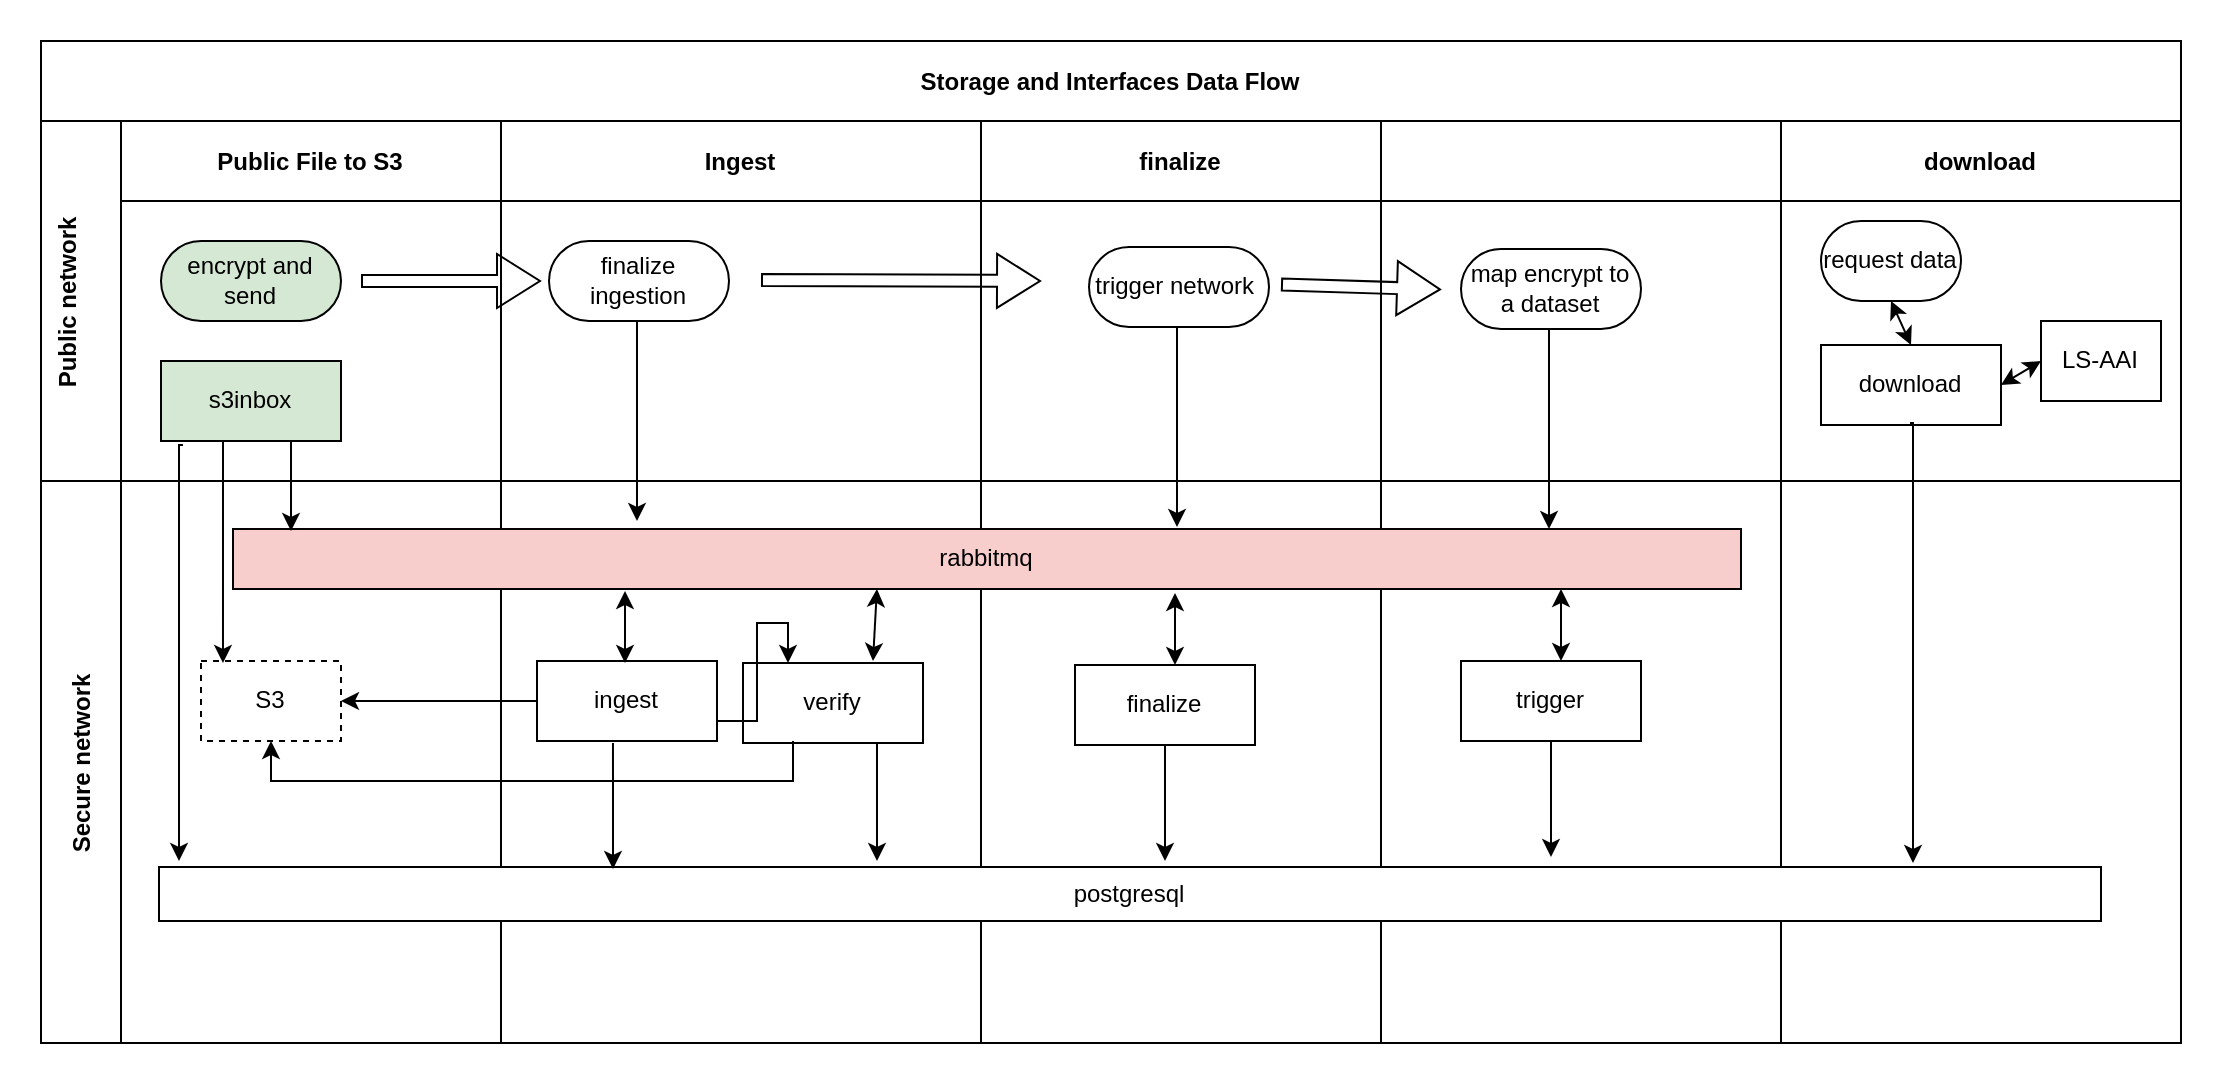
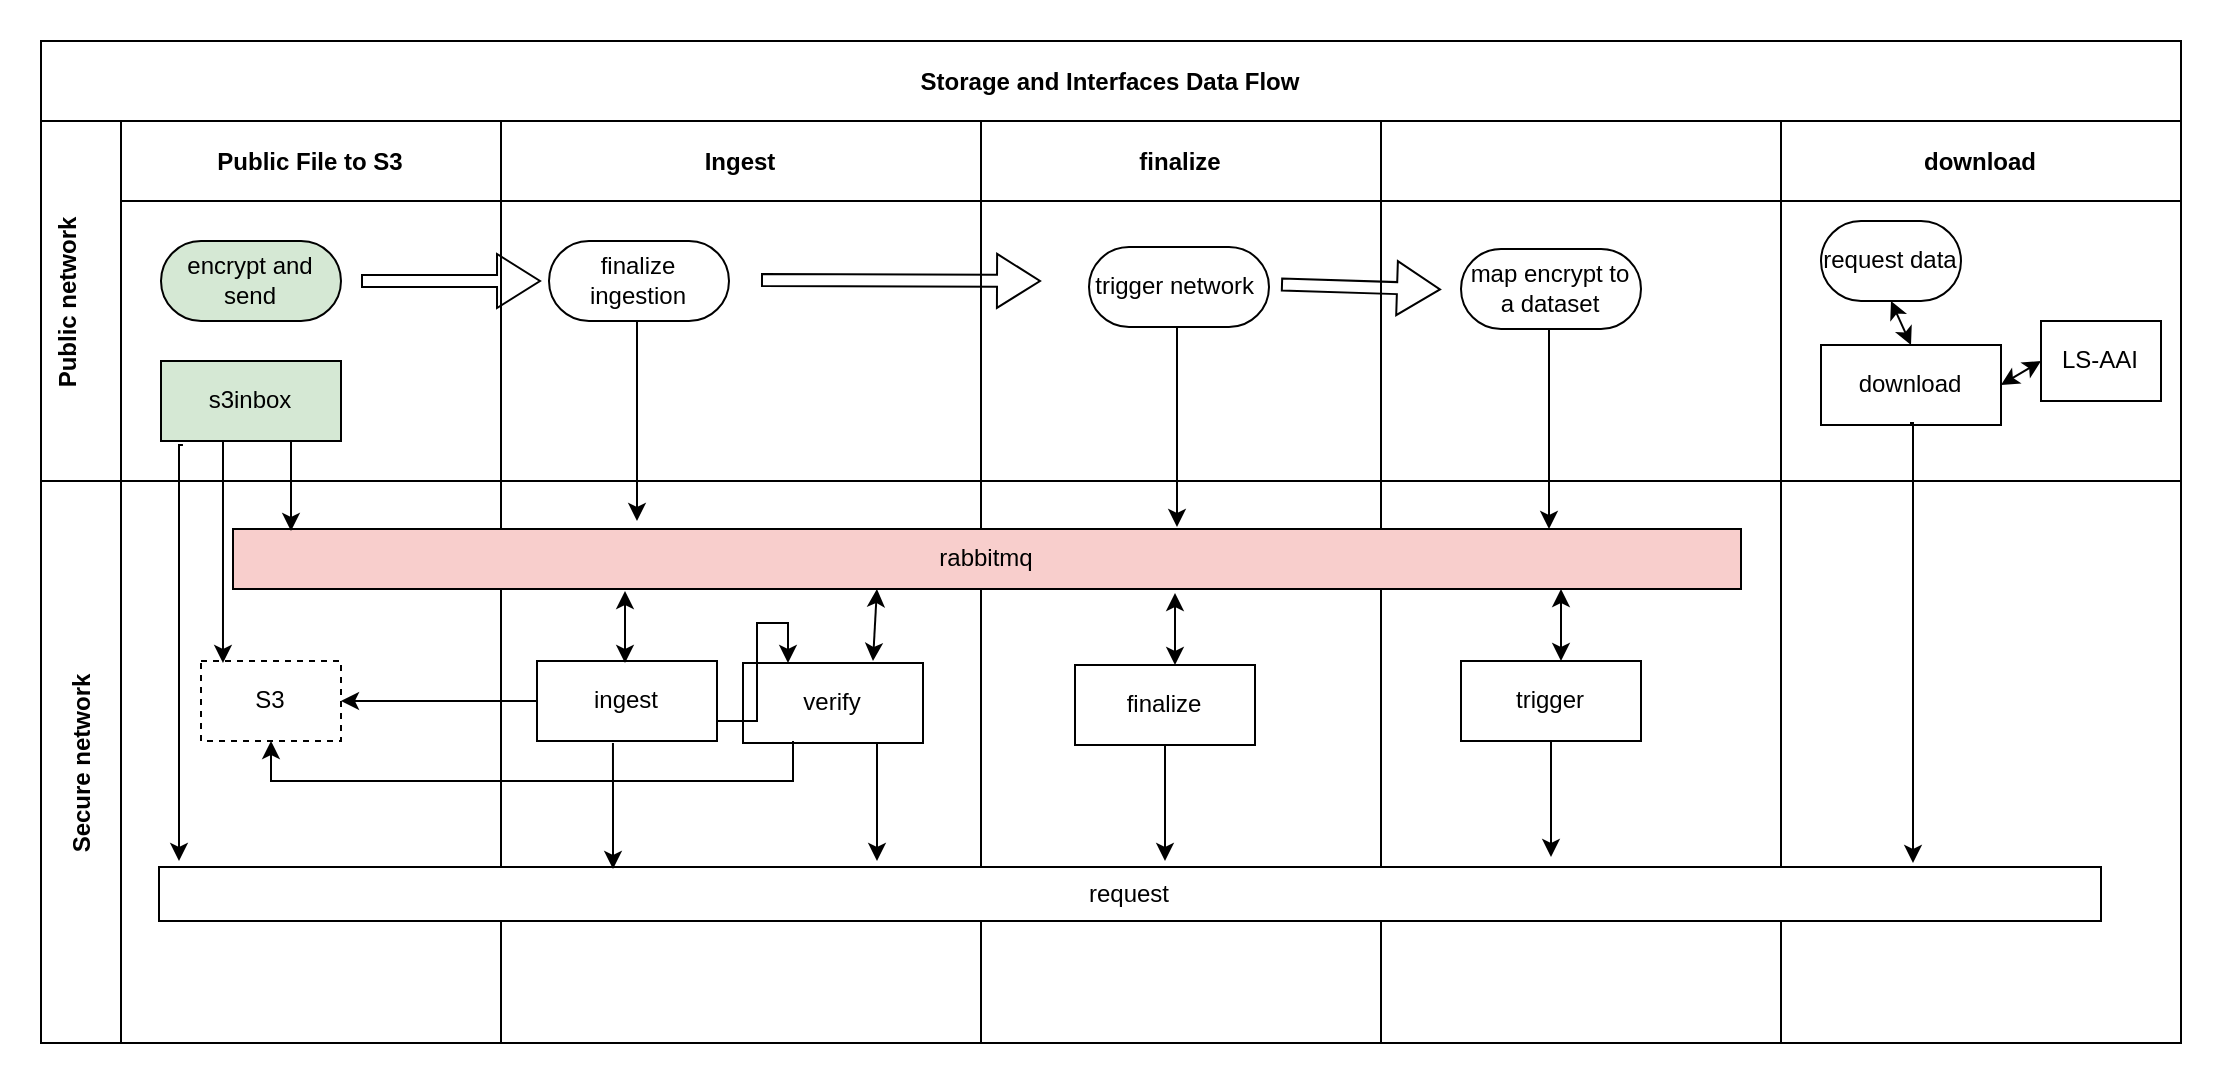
node "postgresql": label "postgresql" -> "request"
